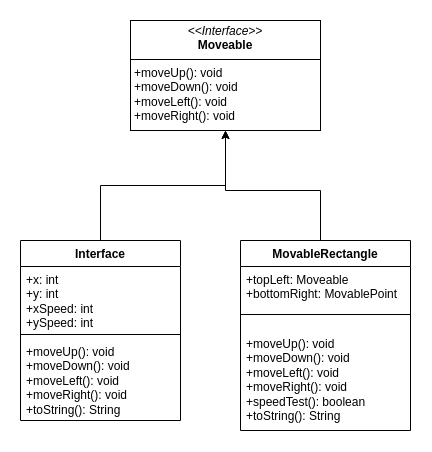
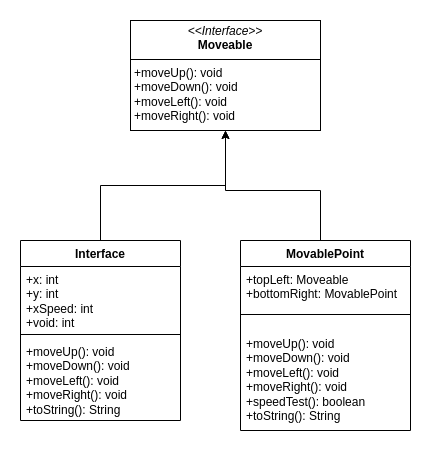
node "MovableRectangle": label "MovableRectangle" -> "MovablePoint"
node "+x: int +y: int +xSpeed: int +ySpeed: int": label "+x: int +y: int +xSpeed: int +ySpeed: int" -> "+x: int +y: int +xSpeed: int +void: int"
